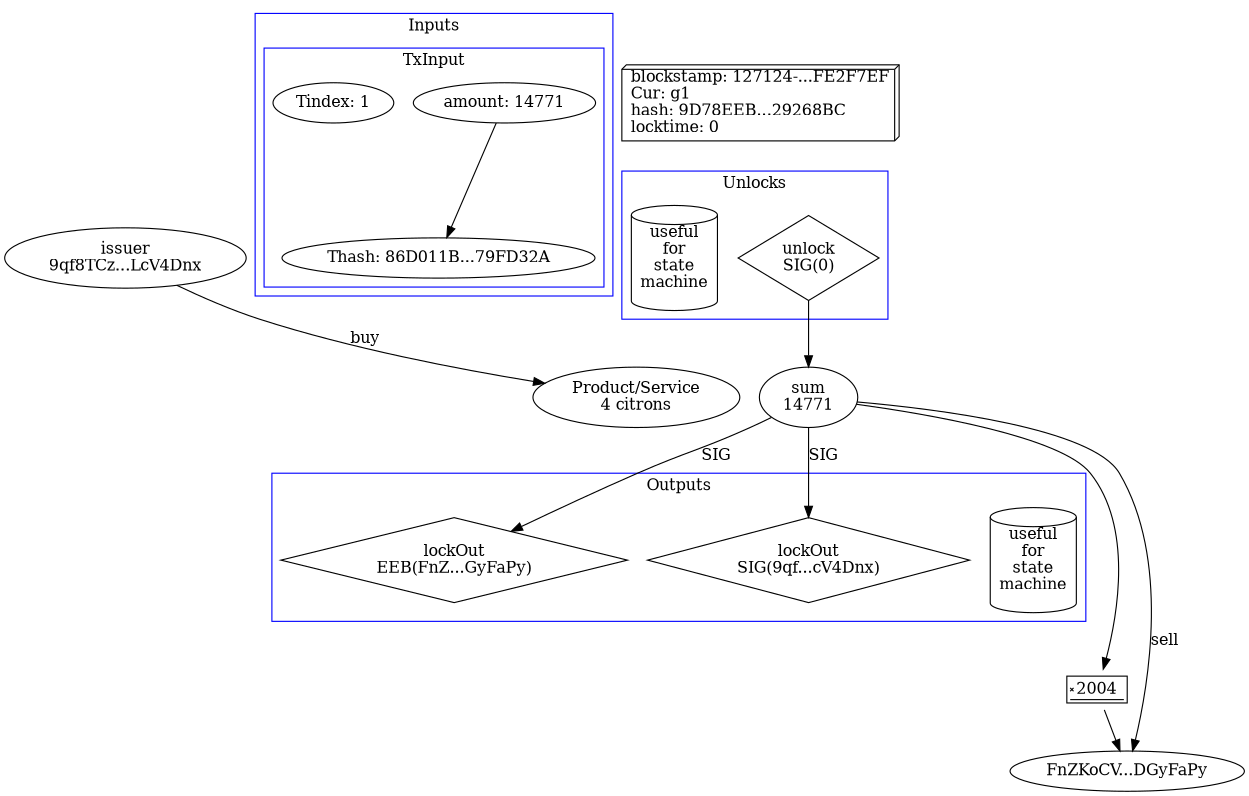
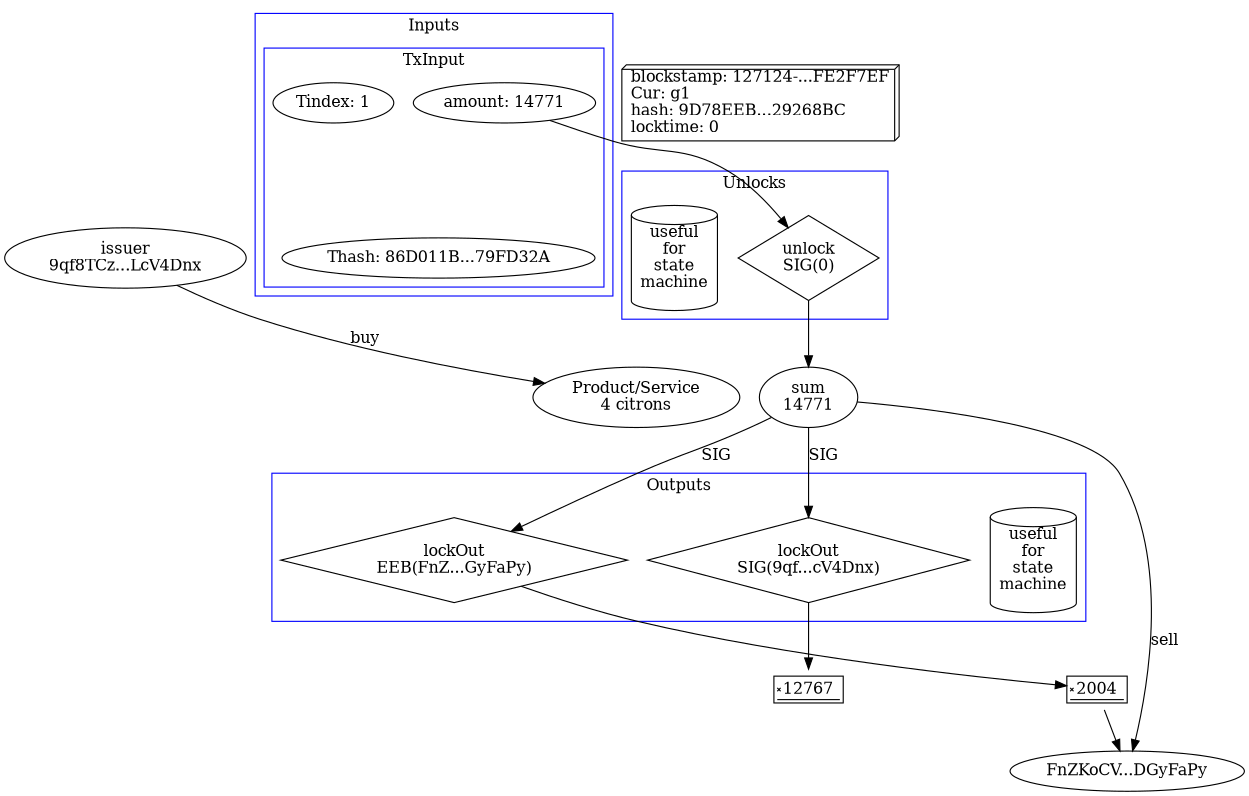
edge "amount: 14771" -> "Thash: 86D011B...79FD32A": now "amount: 14771" -> "unlock SIG(0)"
edge "sum 14771" -> "2004": now "lockOut EEB(FnZ...GyFaPy)" -> "2004"
node "12767": added
